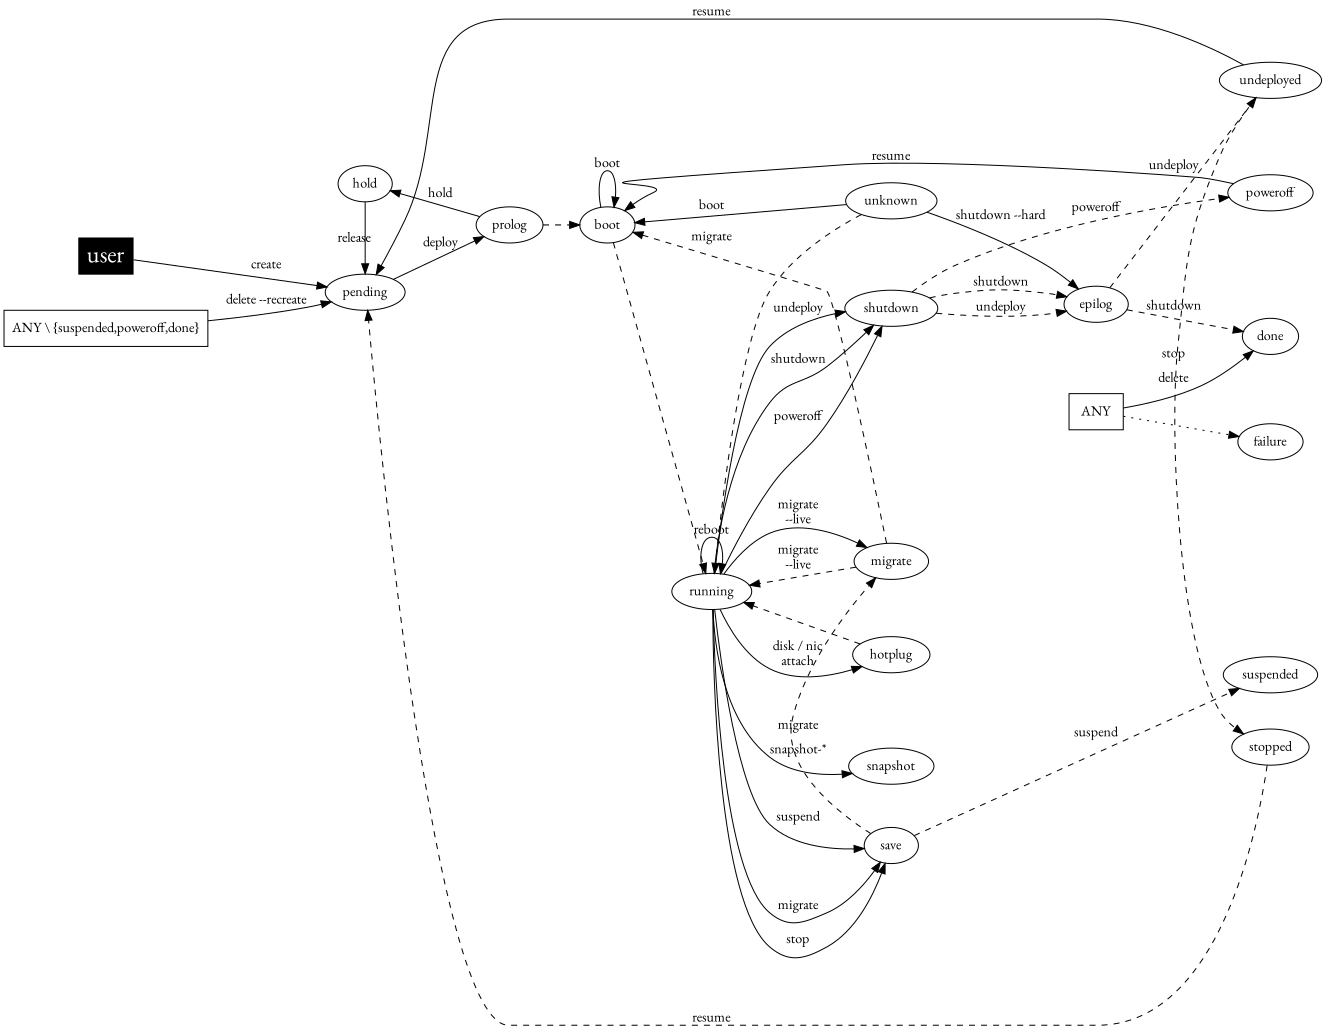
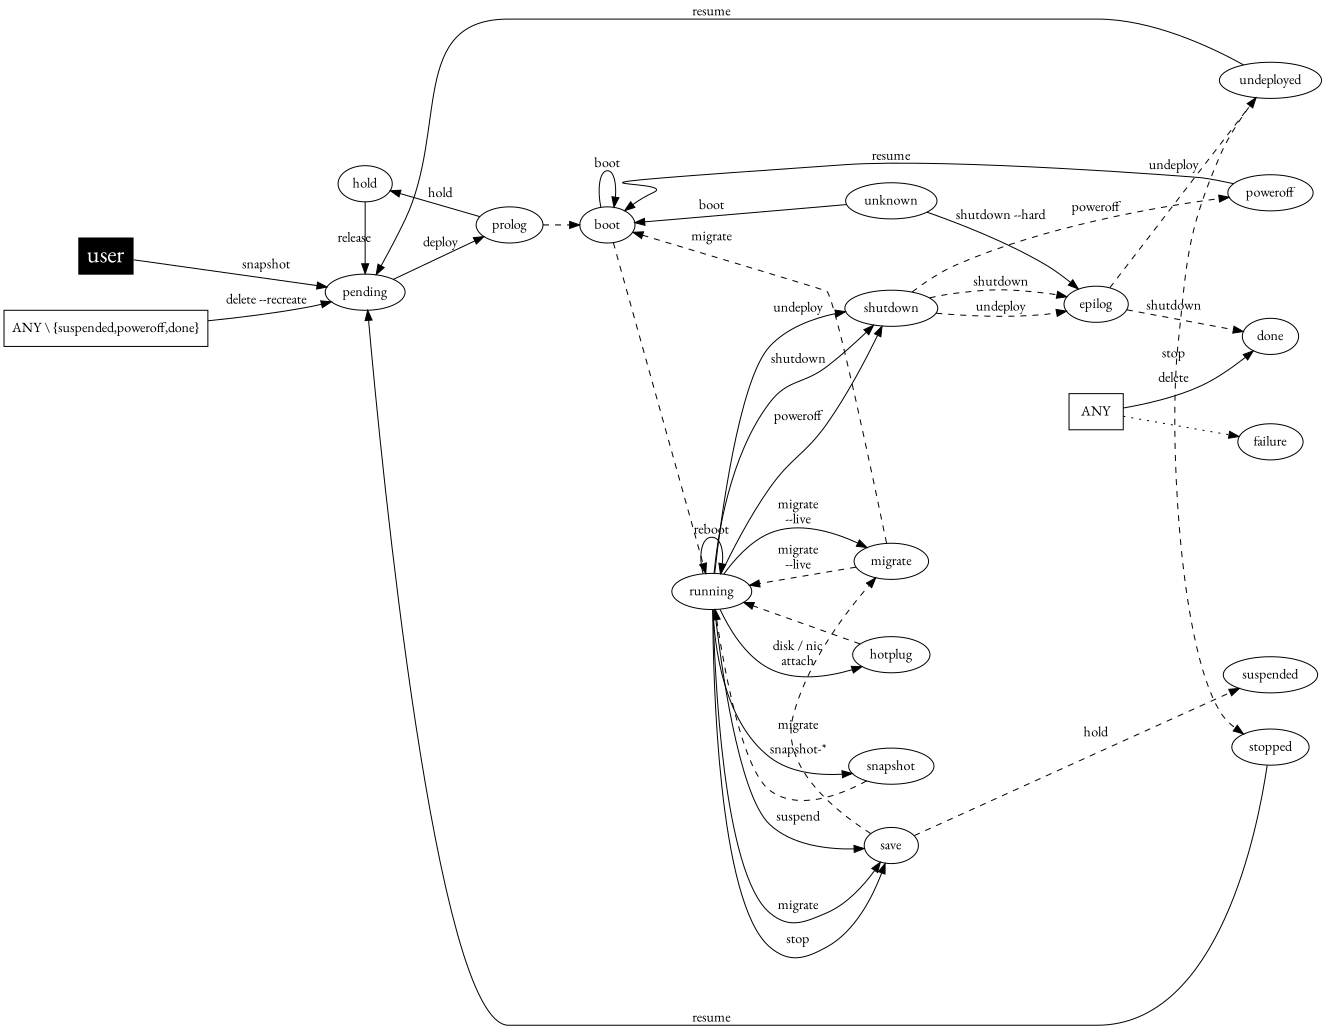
edge "user" -> "pending": label "create" -> "snapshot"
edge "unknown" -> "running": now "snapshot" -> "running"
edge "save" -> "suspended": label "suspend" -> "hold"
edge "stopped" -> "pending": style dashed -> solid
